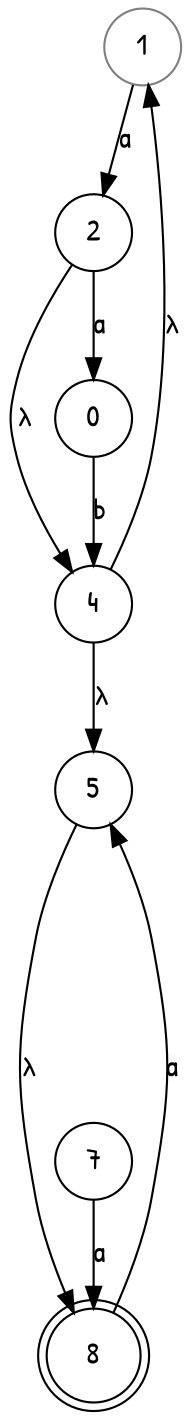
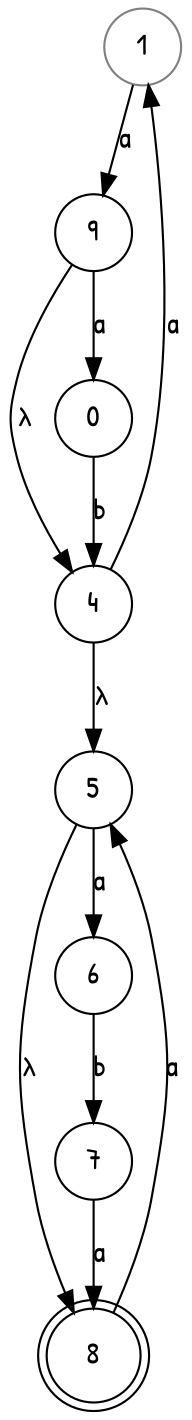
node "2": label "2" -> "9"
edge "4" -> "1": label "λ" -> "a"
node "6": added
